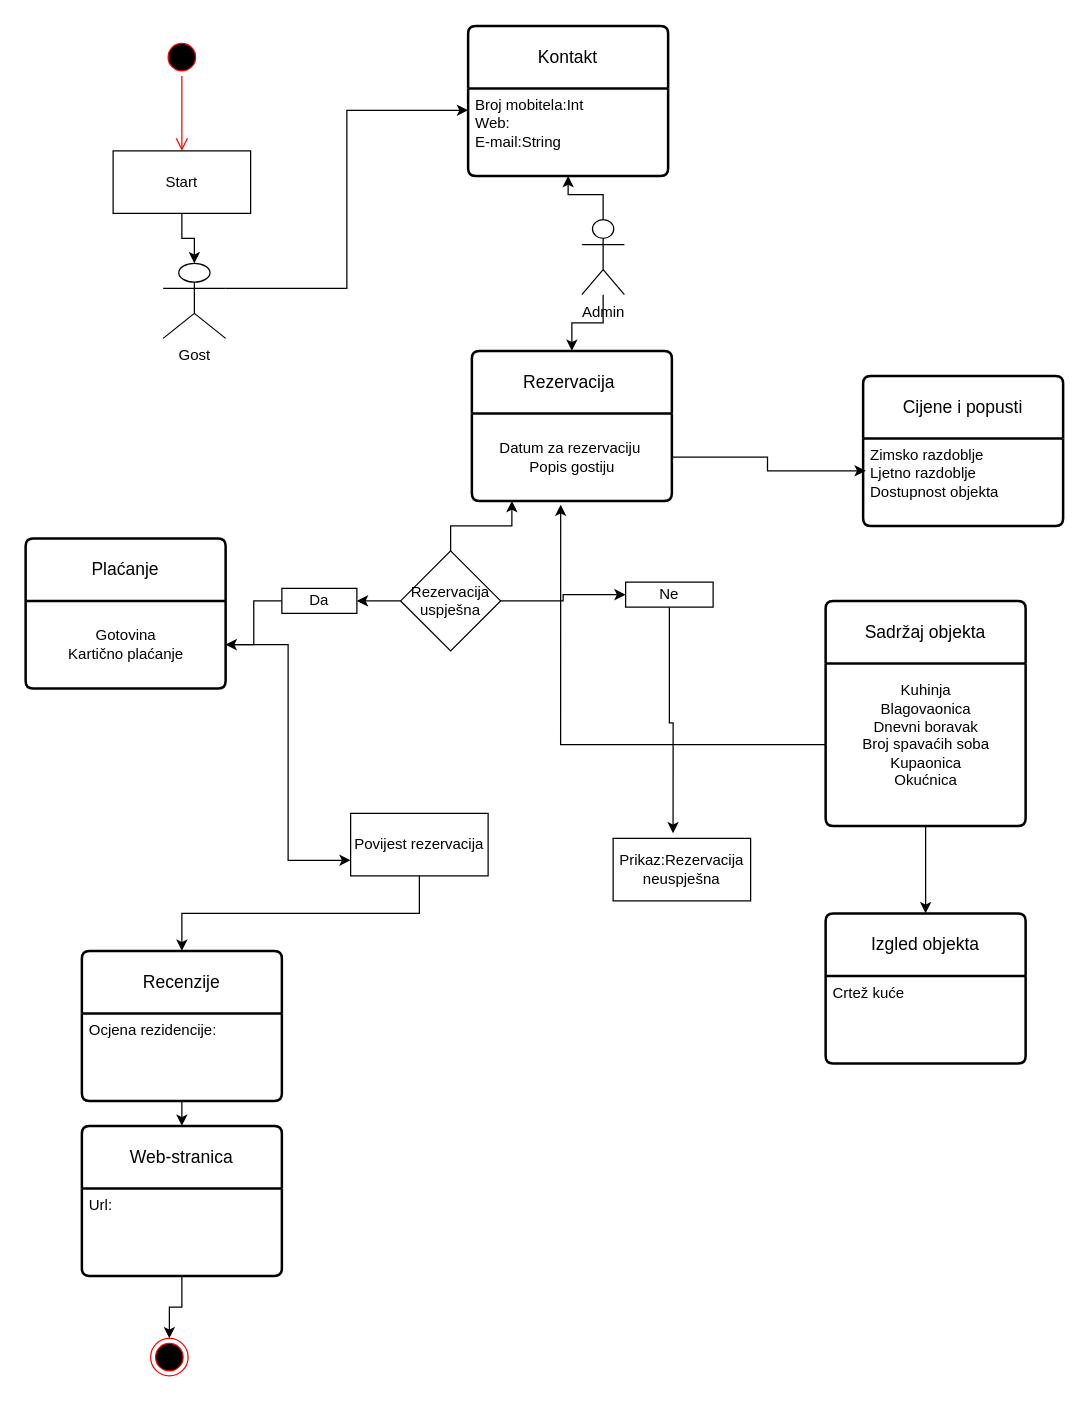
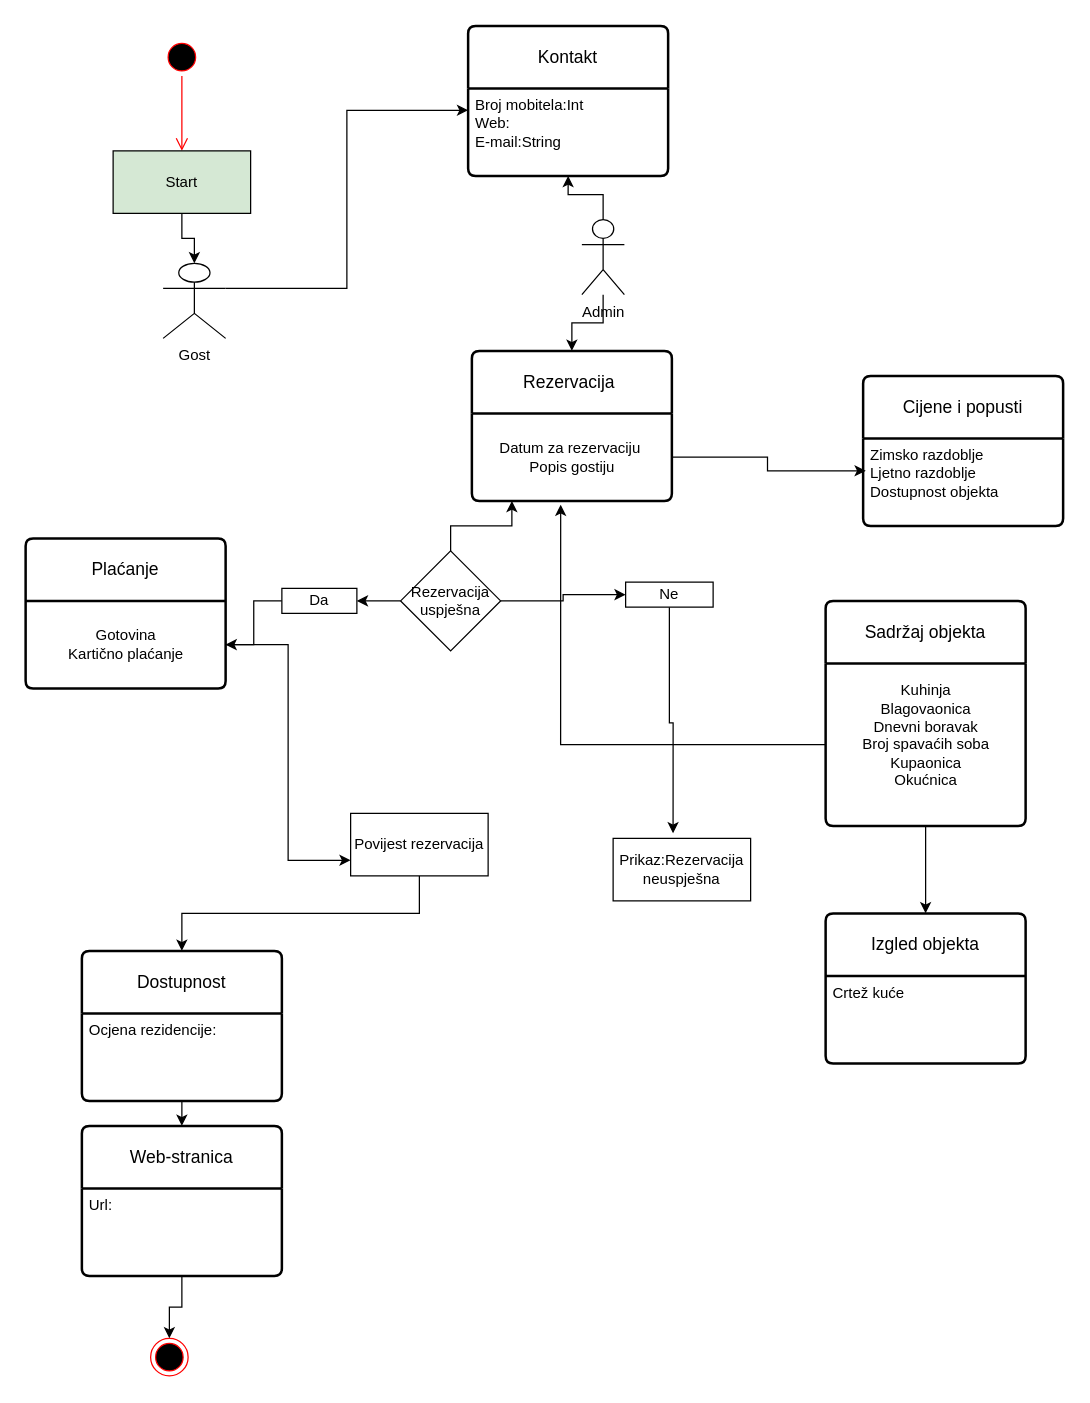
node "Start": fillcolor #ffffff -> #d5e8d4
node "Recenzije": label "Recenzije" -> "Dostupnost"
